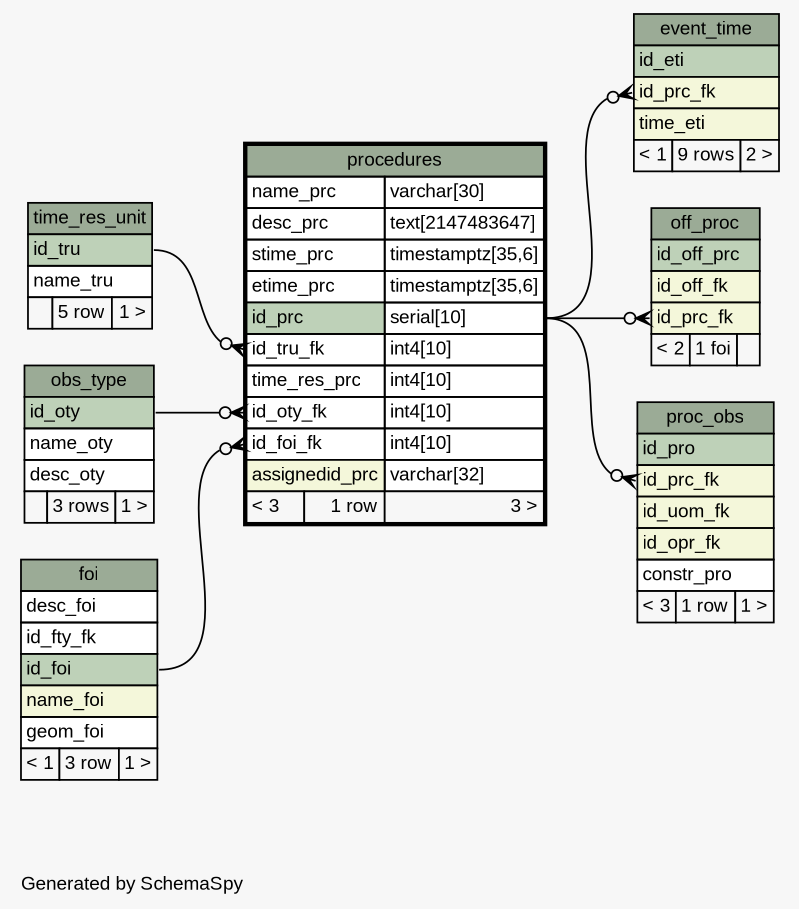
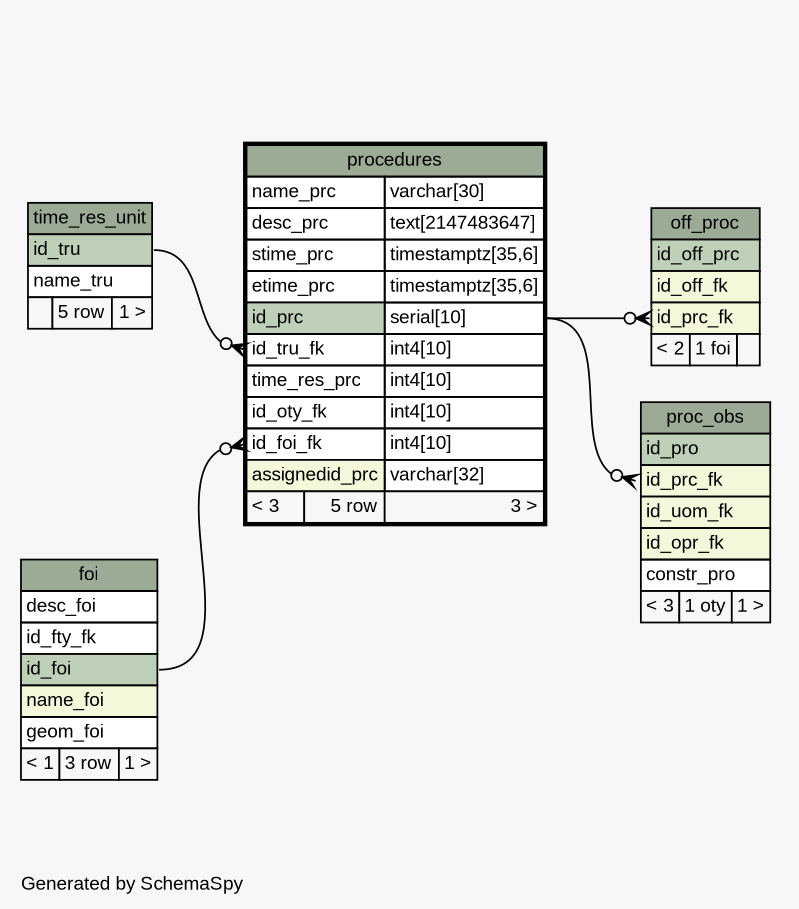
node "event_time": removed
node "obs_type": removed
node "procedures": text "1 row" -> "5 row"
node "proc_obs": text "1 row" -> "1 oty"
